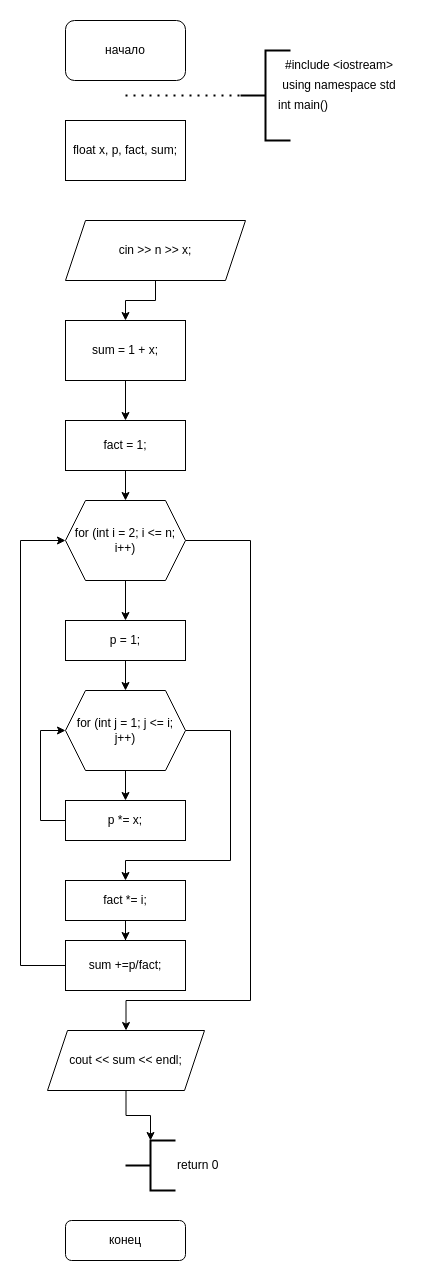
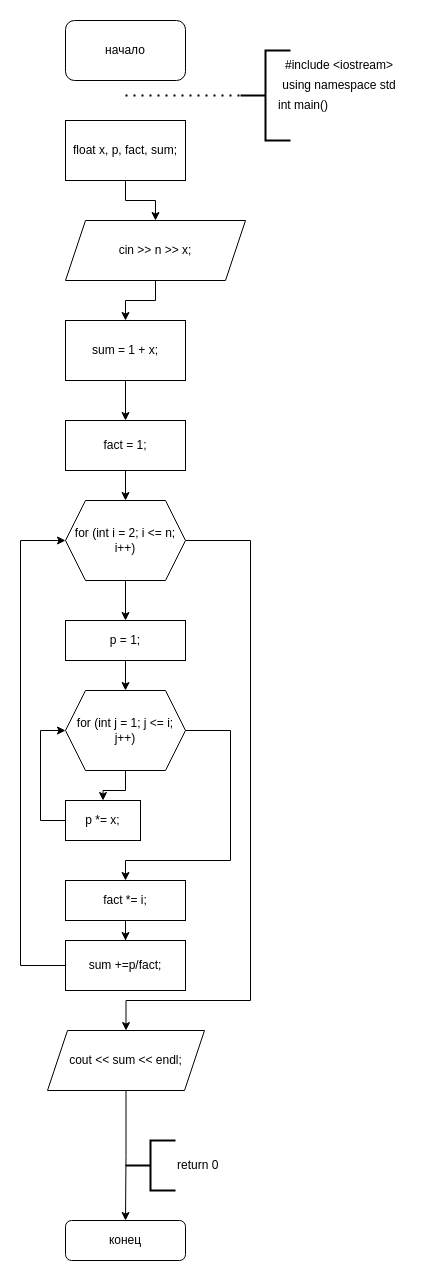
edge "float x, p, fact, sum;" -> "cin >> n >> x;": added
node "p *= x;": size 120x40 -> 75x40
edge "cout << sum << endl;" -> "return 0": now "cout << sum << endl;" -> "конец"
